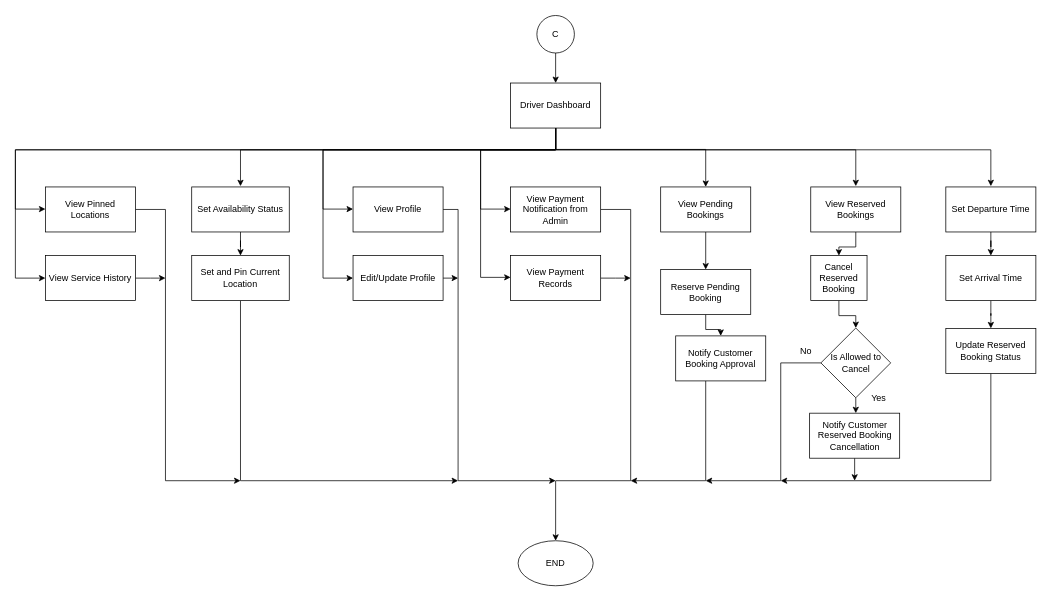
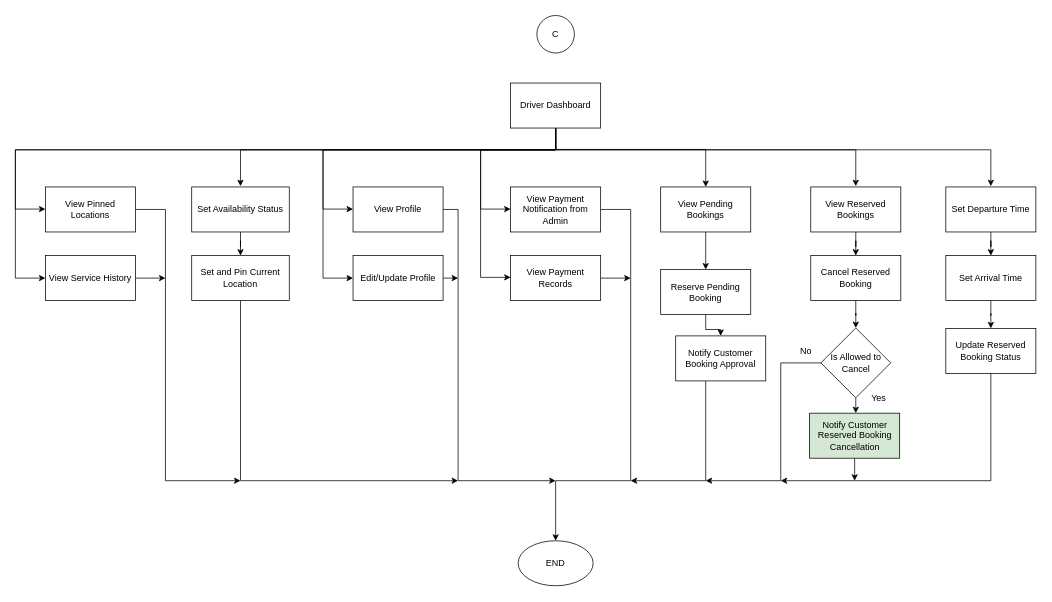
edge "C" -> "Driver Dashboard": removed
node "Cancel Reserved Booking": size 56x45 -> 90x45
node "Notify Customer Reserved Booking Cancellation": fillcolor #ffffff -> #d5e8d4
